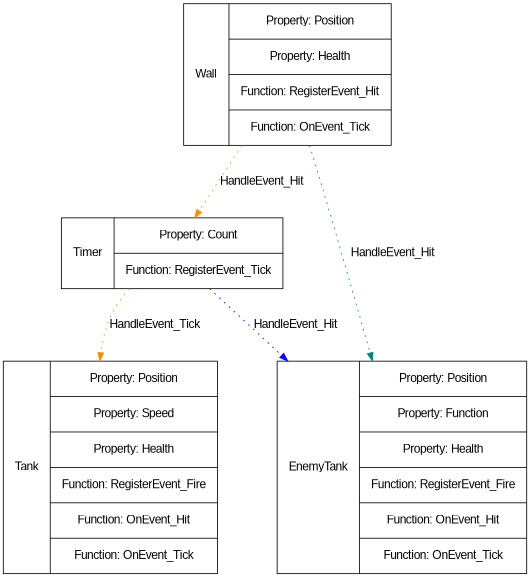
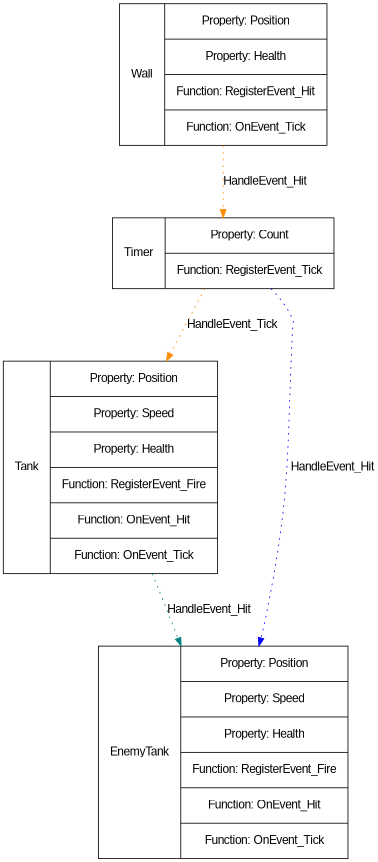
edge "Wall" -> "EnemyTank": now "Tank" -> "EnemyTank"
node "EnemyTank": text "Property: Function" -> "Property: Speed"
